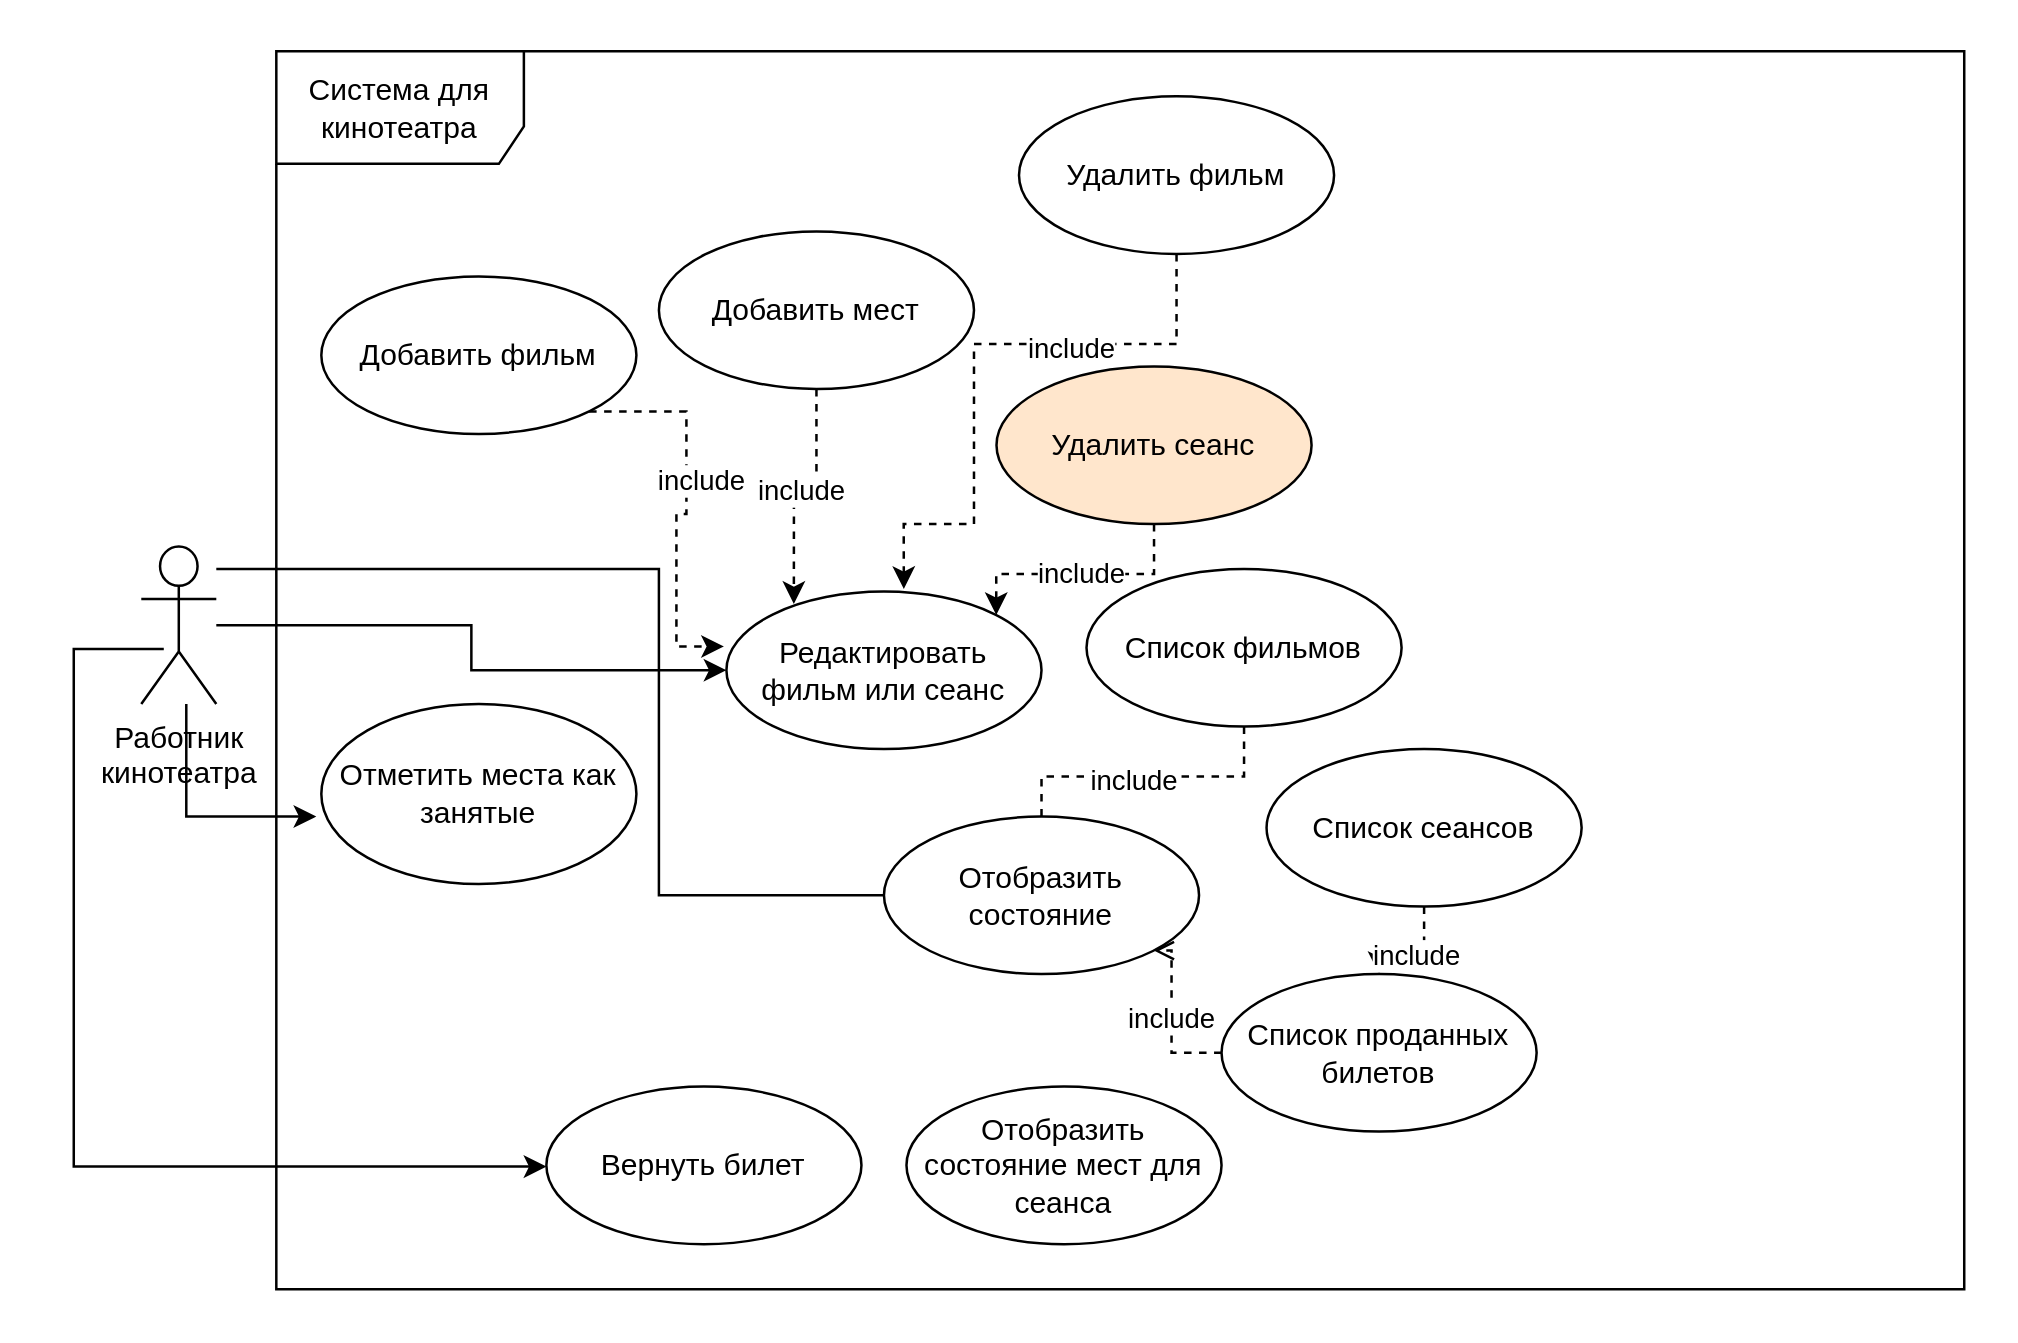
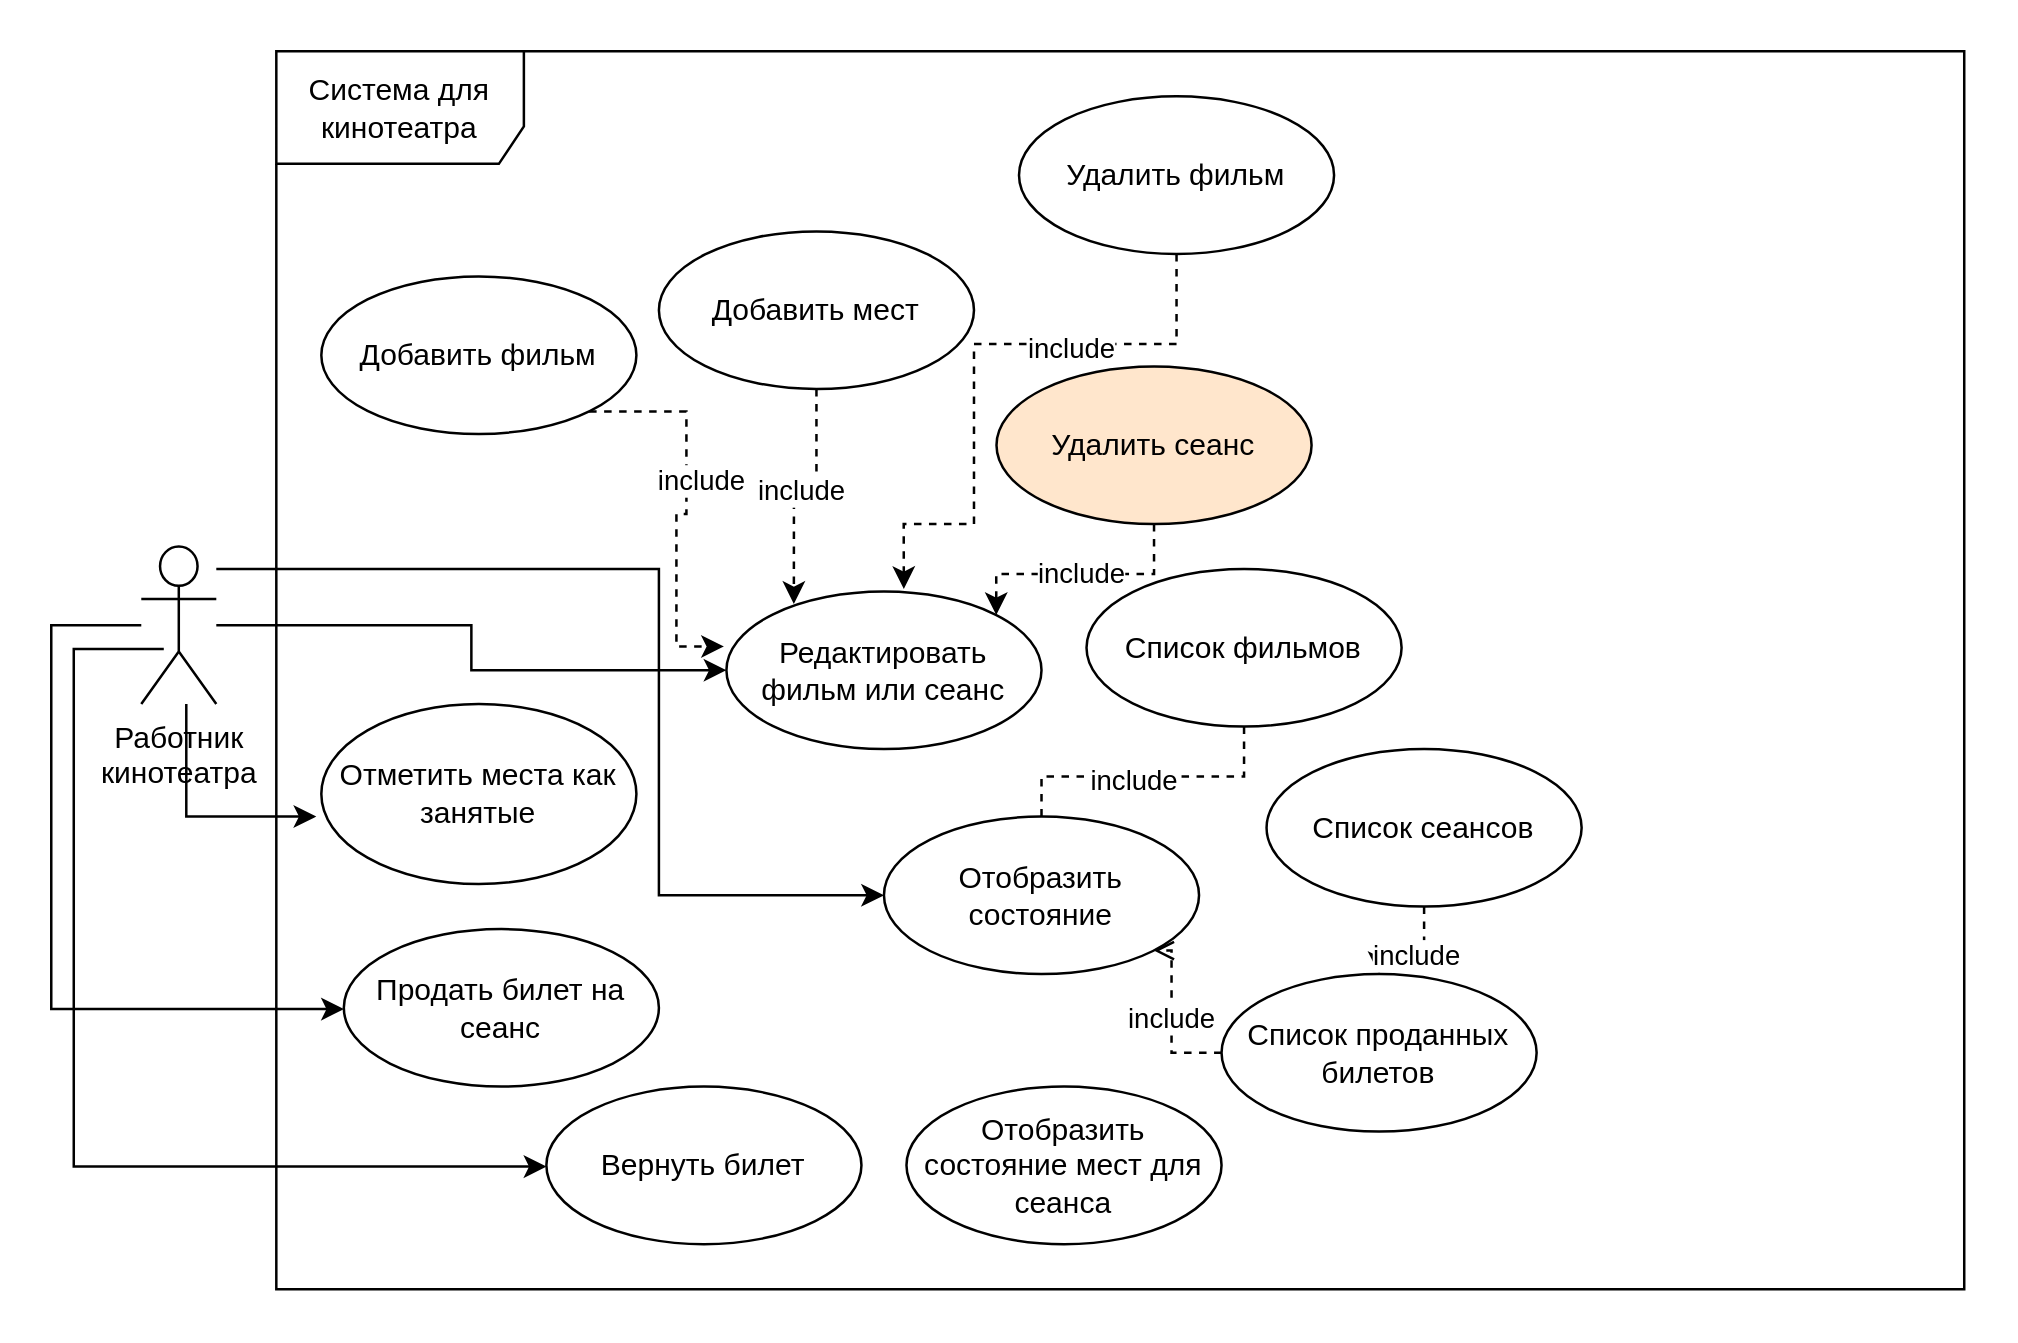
edge "Работник кинотеатра" -> "Продать билет на сеанс": added
edge "Работник кинотеатра" -- "Отобразить состояние": arrowhead none -> classic
node "Продать билет на сеанс": added
